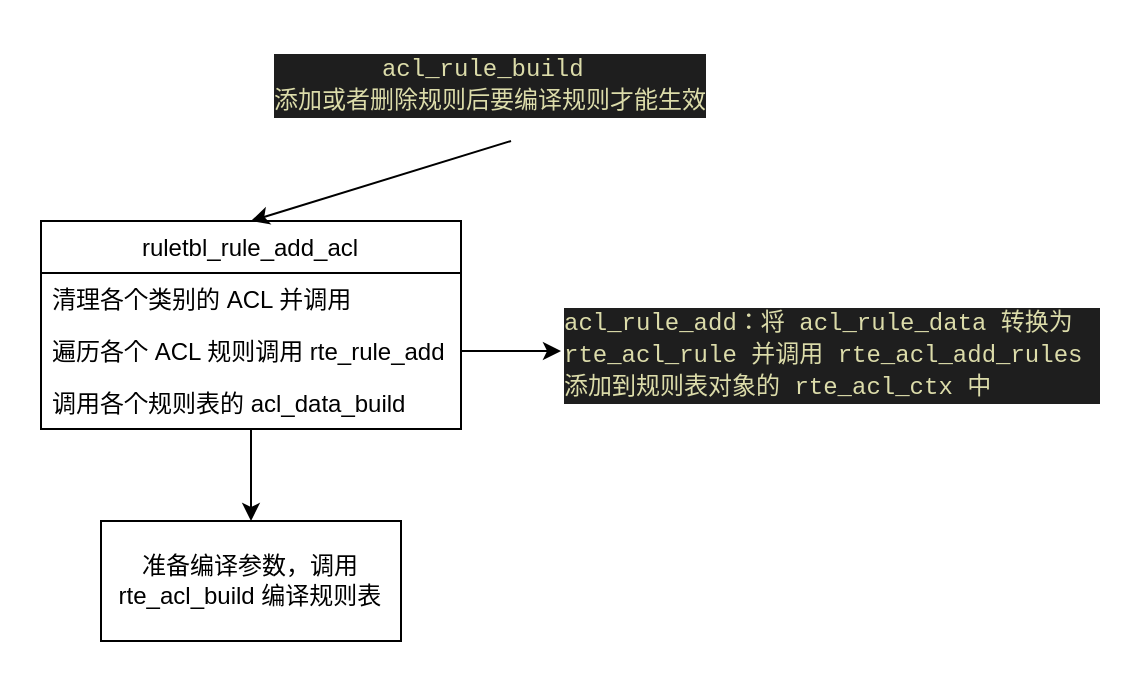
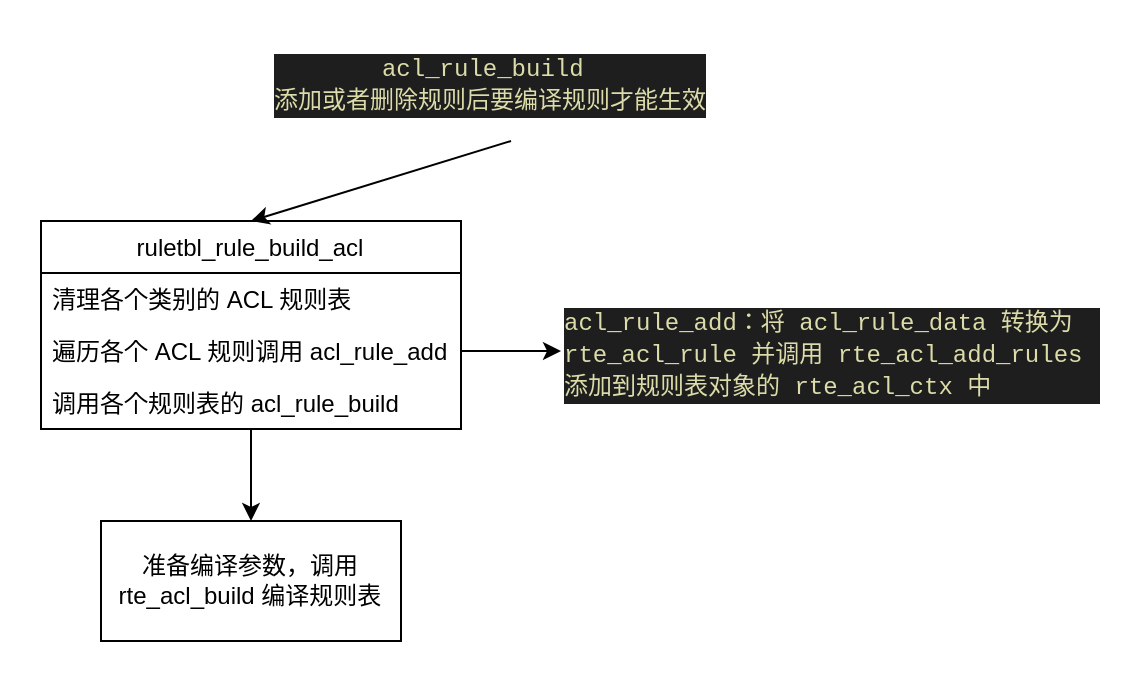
node "ruletbl_rule_add_acl": label "ruletbl_rule_add_acl" -> "ruletbl_rule_build_acl"
node "清理各个类别的 ACL 并调用": label "清理各个类别的 ACL 并调用" -> "清理各个类别的 ACL 规则表"
node "遍历各个 ACL 规则调用 rte_rule_add": label "遍历各个 ACL 规则调用 rte_rule_add" -> "遍历各个 ACL 规则调用 acl_rule_add"
node "调用各个规则表的 acl_data_build": label "调用各个规则表的 acl_data_build" -> "调用各个规则表的 acl_rule_build"
